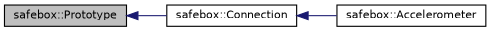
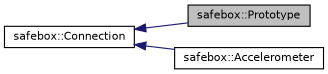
edge "safebox::Connection" -> "safebox::Prototype": reversed
